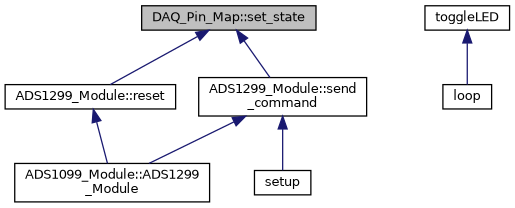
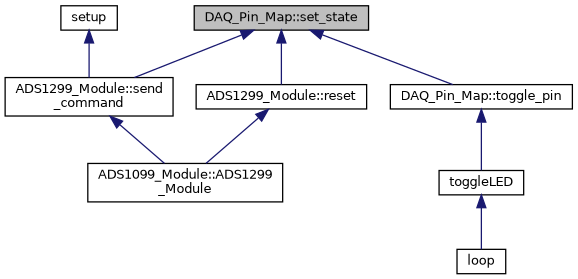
node "DAQ_Pin_Map::toggle_pin": added
edge "setup" -> "ADS1299_Module::send _command": reversed
